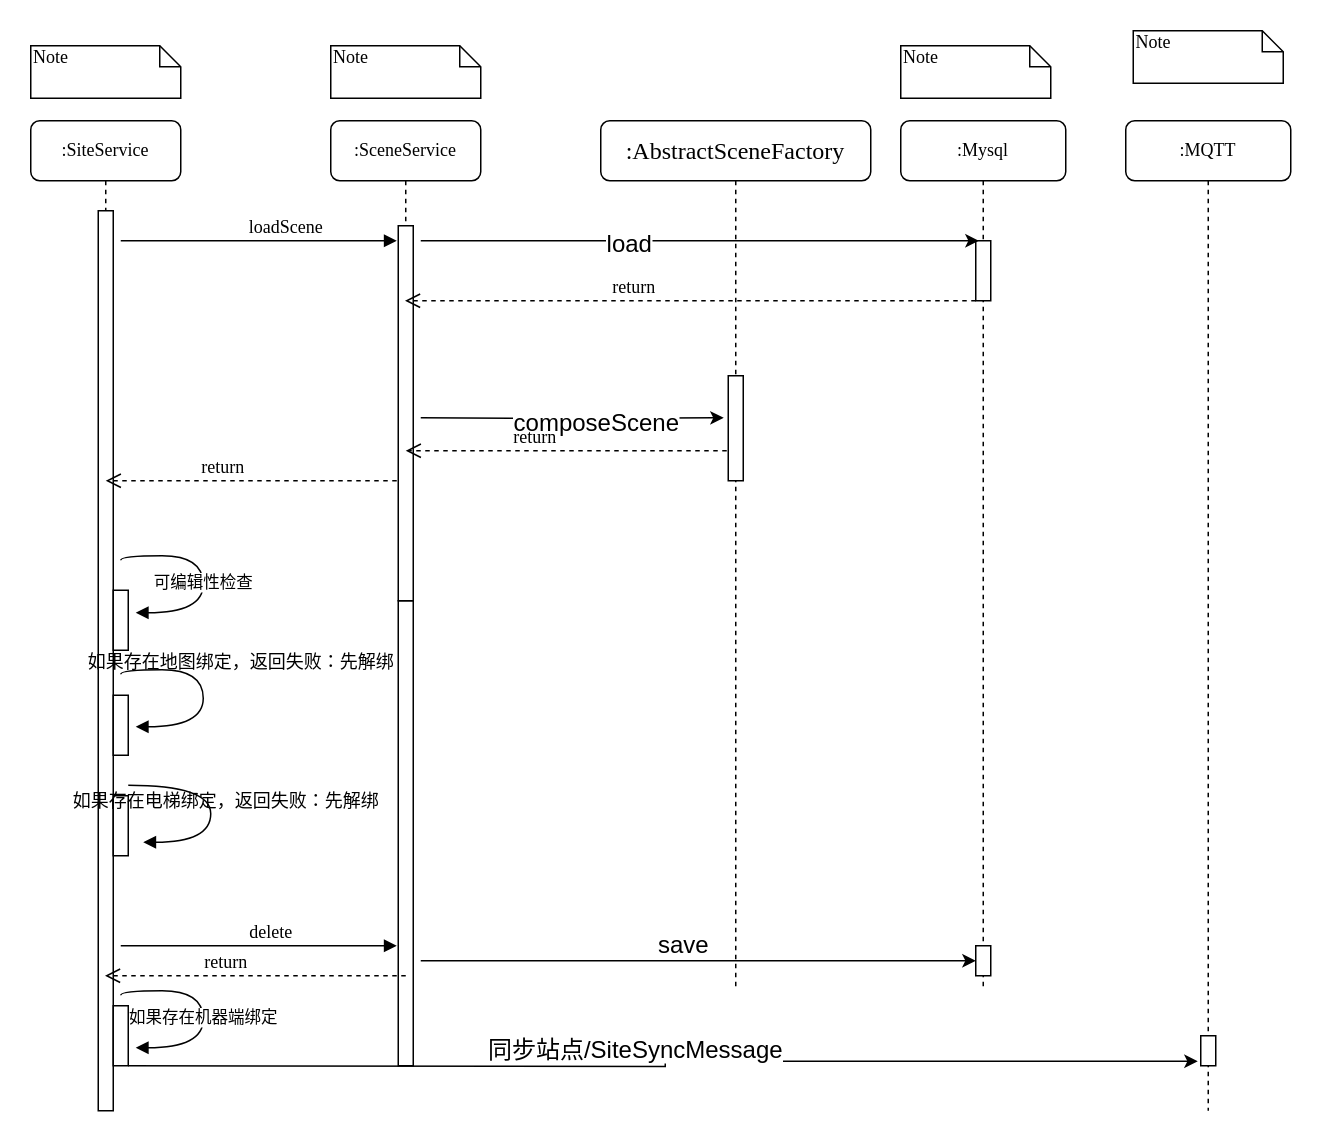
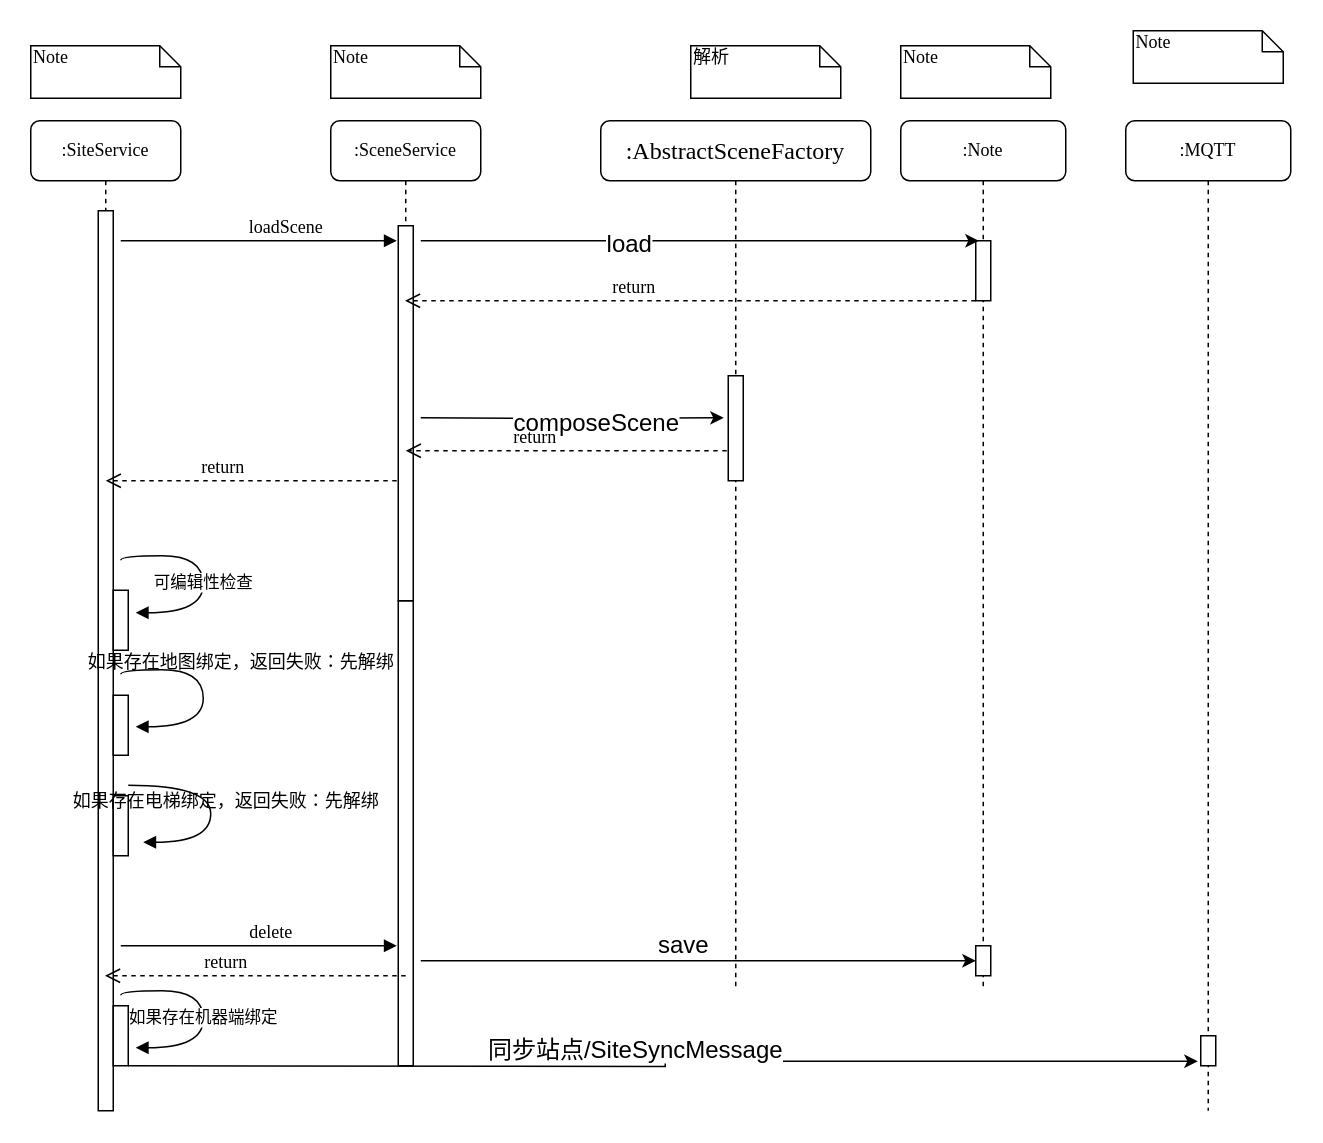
node "解析": added
node ":Mysql": label ":Mysql" -> ":Note"
